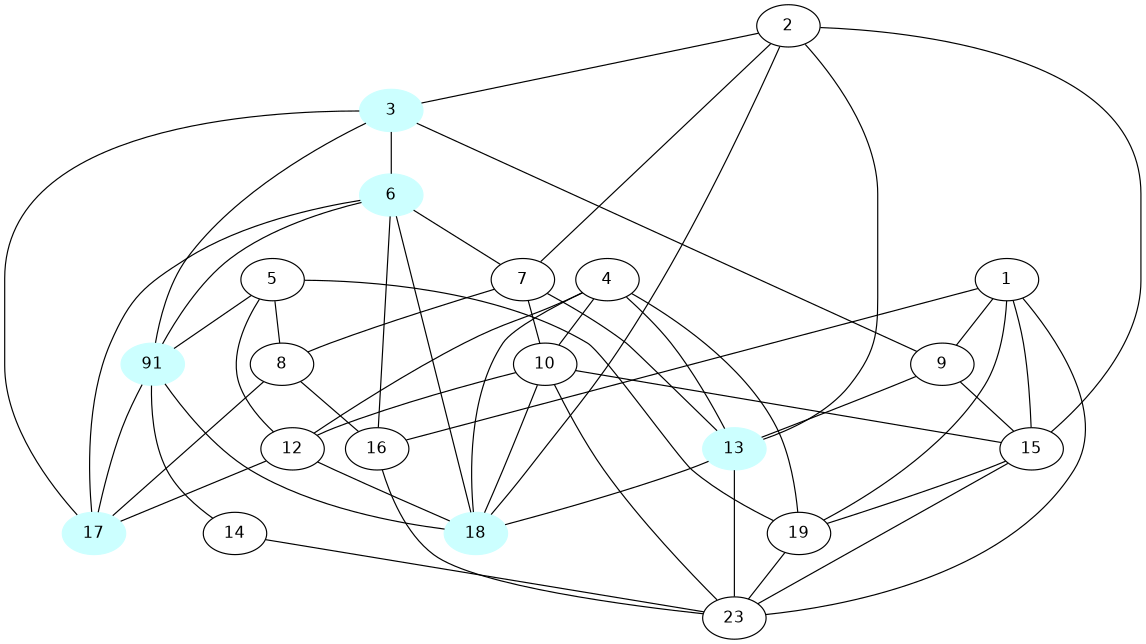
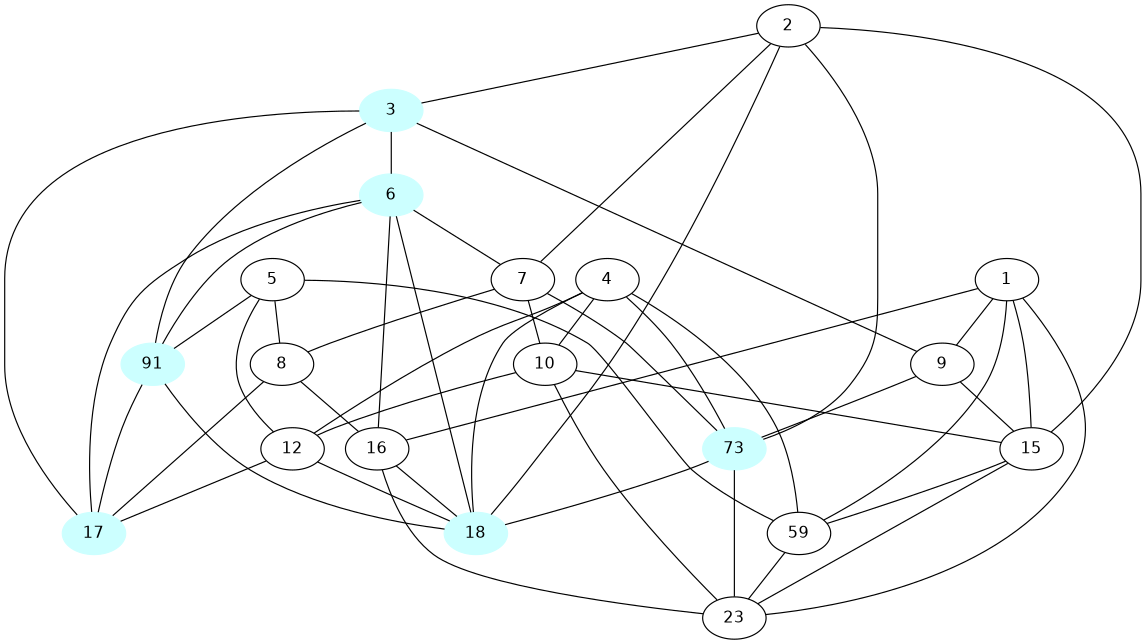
edge "10" -- "18": now "16" -- "18"
node "13": label "13" -> "73"
node "14": removed
node "19": label "19" -> "59"
